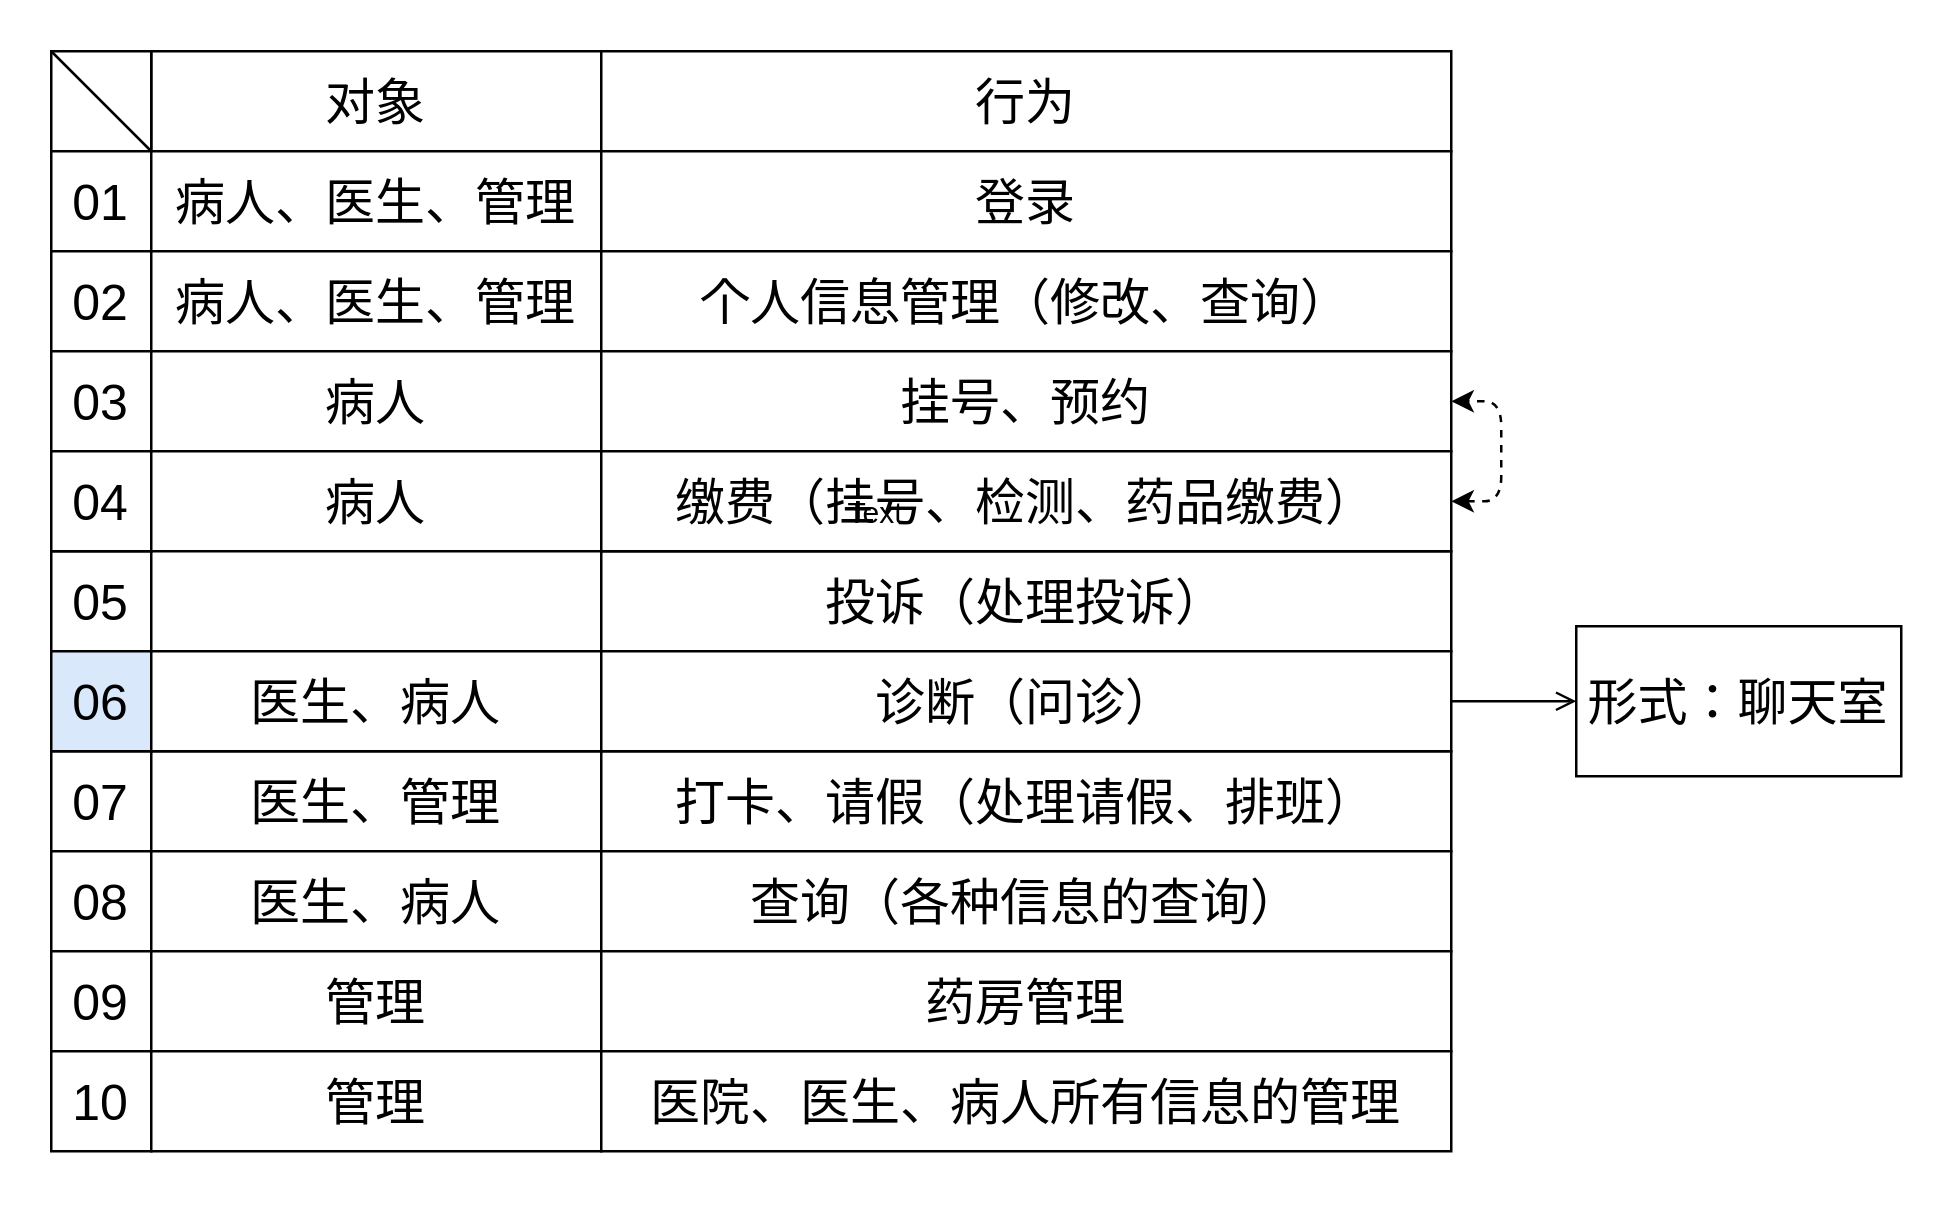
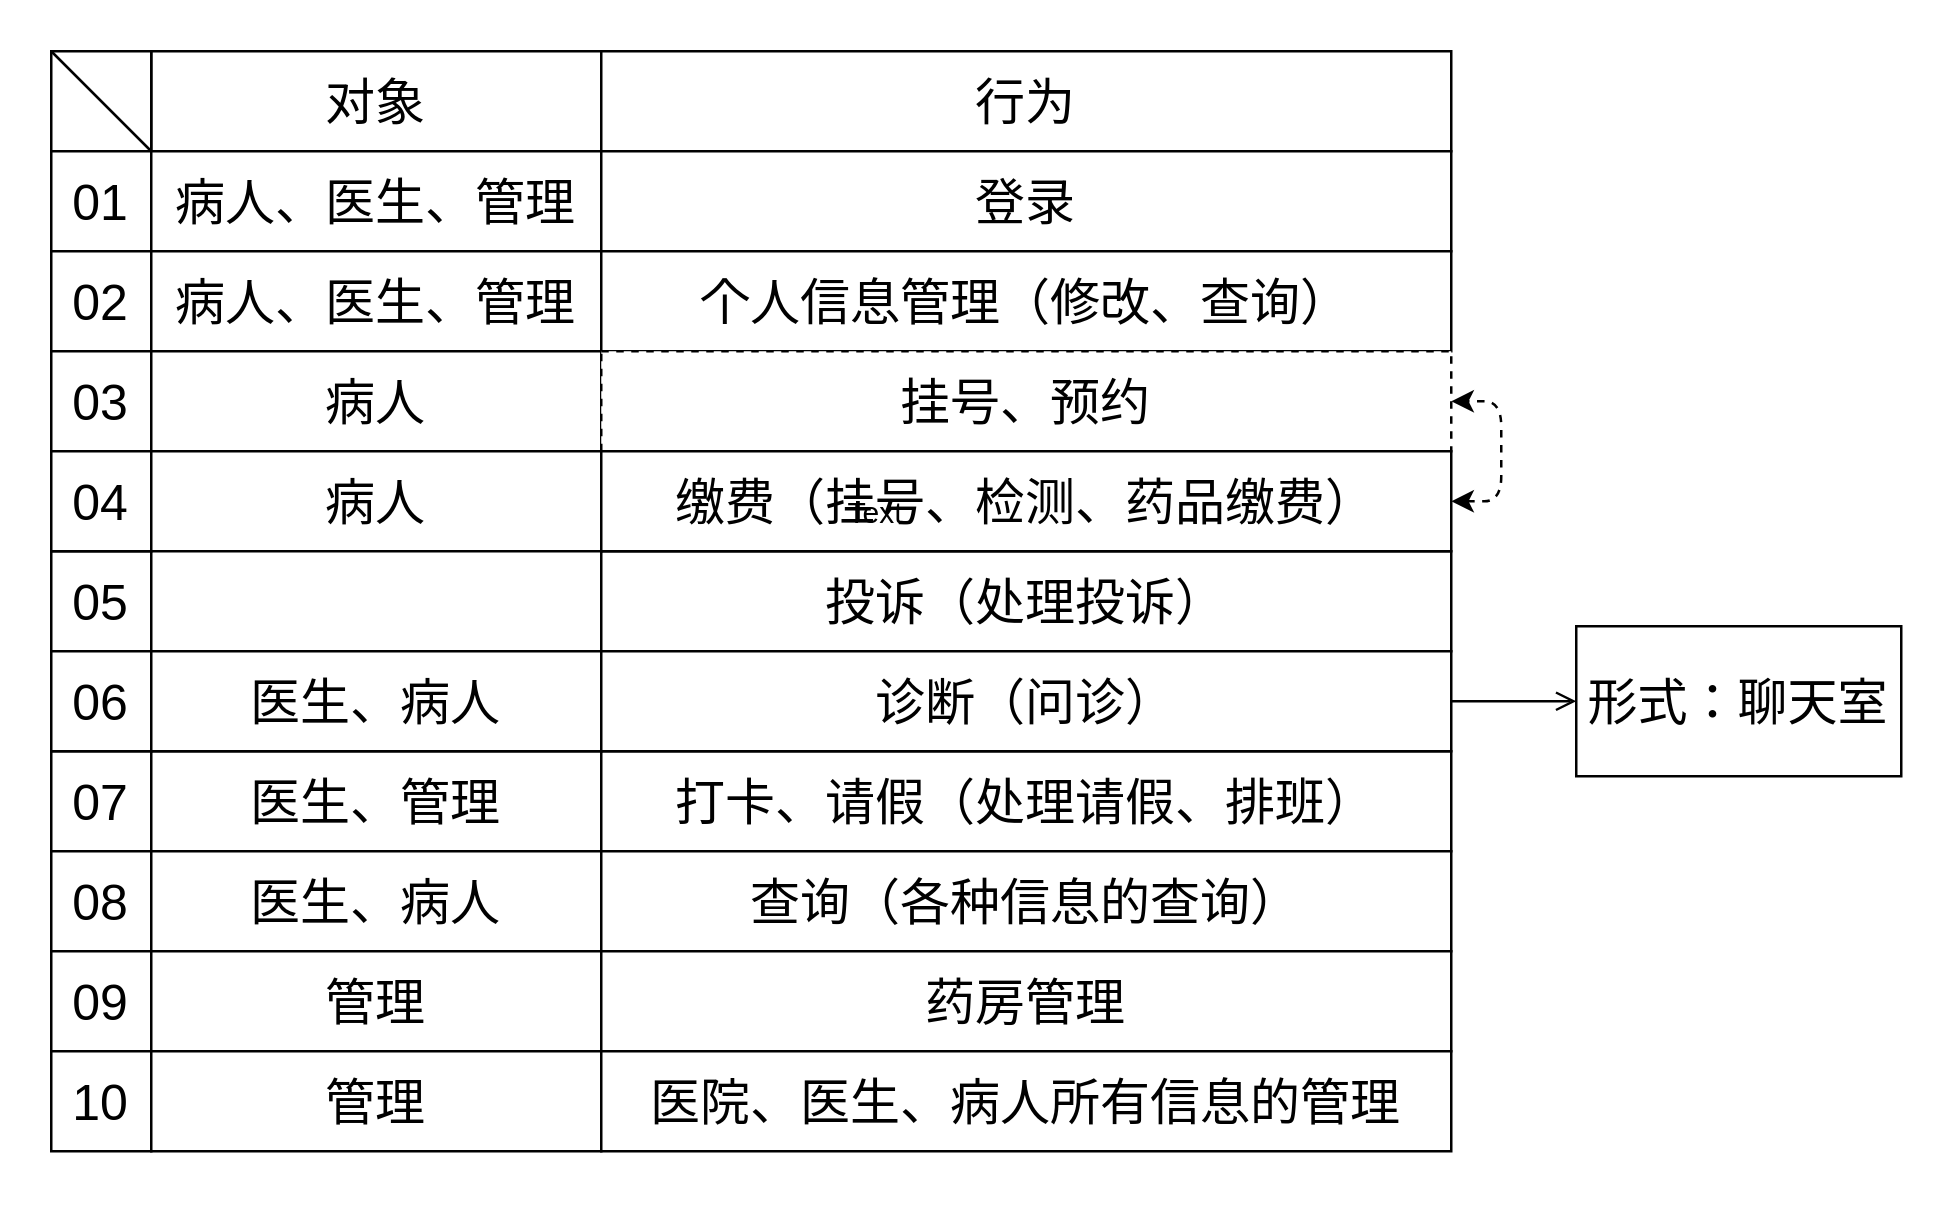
node "挂号、预约": style solid -> dashed
node "06": fillcolor #dae8fc -> #ffffff
